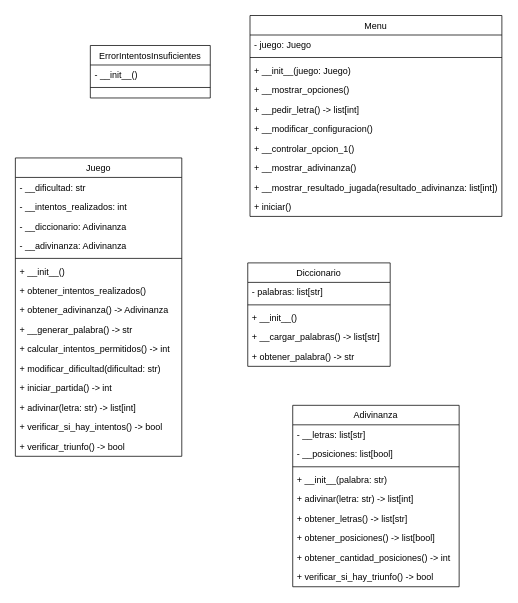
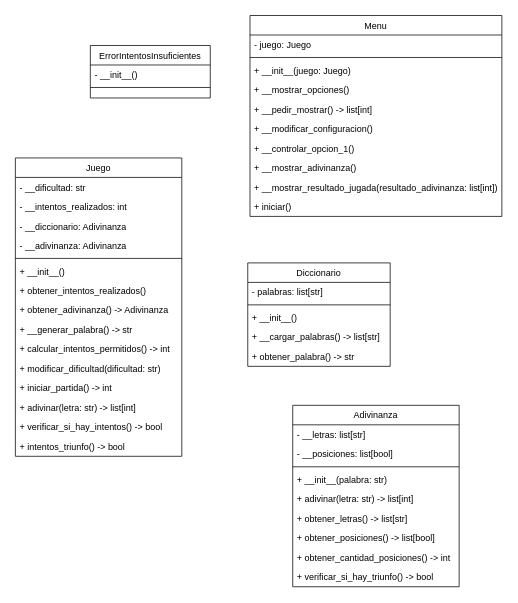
node "+ __pedir_letra() -> list[int]": label "+ __pedir_letra() -> list[int]" -> "+ __pedir_mostrar() -> list[int]"
node "+ verificar_triunfo() -> bool": label "+ verificar_triunfo() -> bool" -> "+ intentos_triunfo() -> bool"
